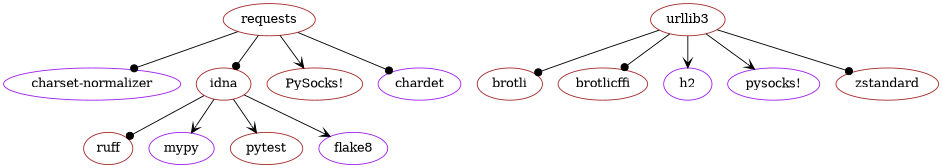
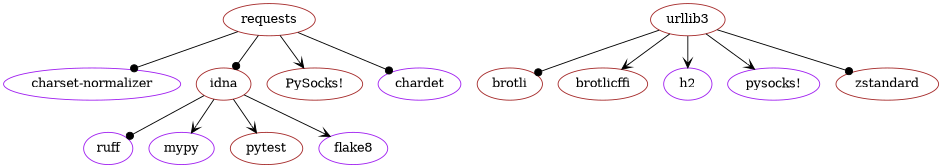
edge "urllib3" -> "brotlicffi": arrowhead dot -> vee
node "ruff": color brown -> purple
